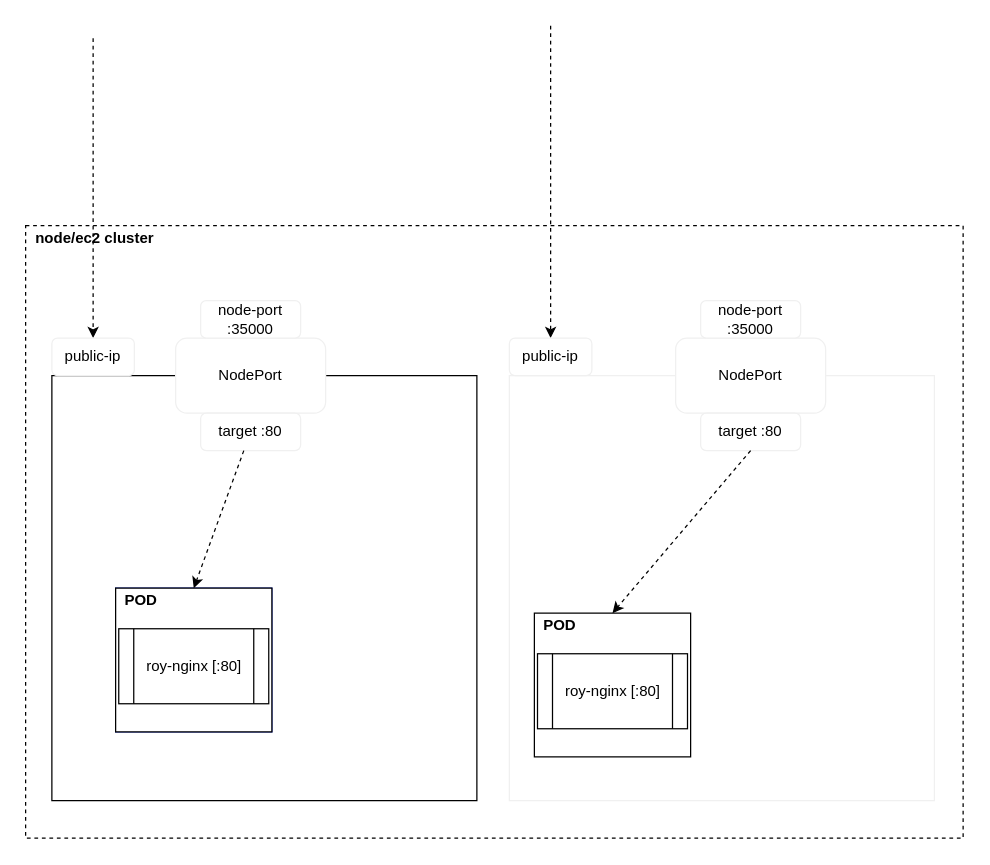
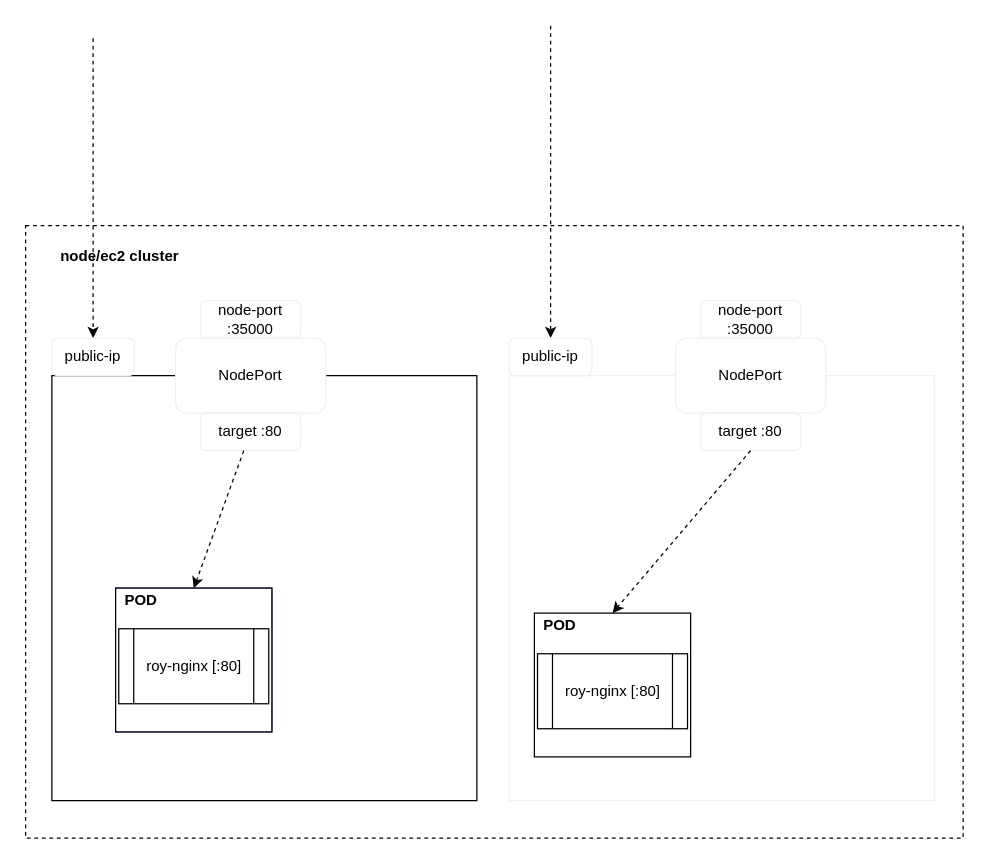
node "node/ec2 cluster": moved (94, 238) -> (119, 257)
